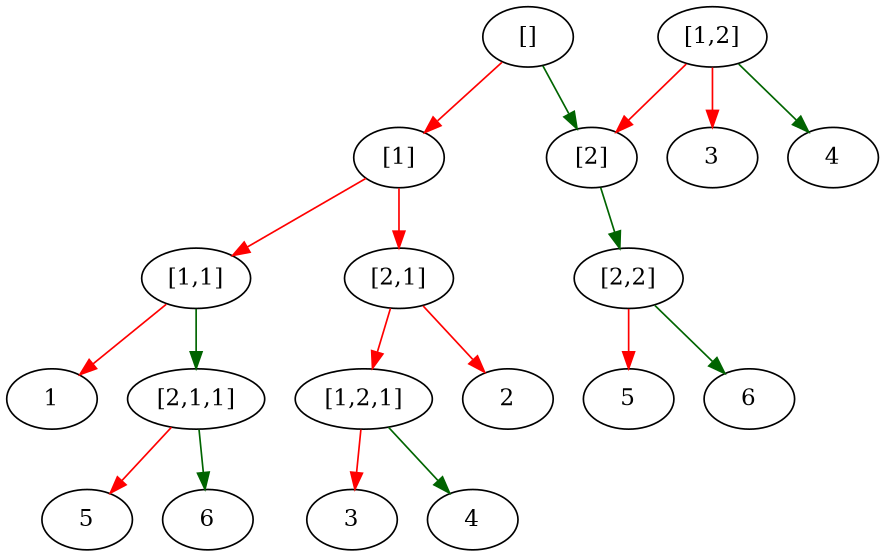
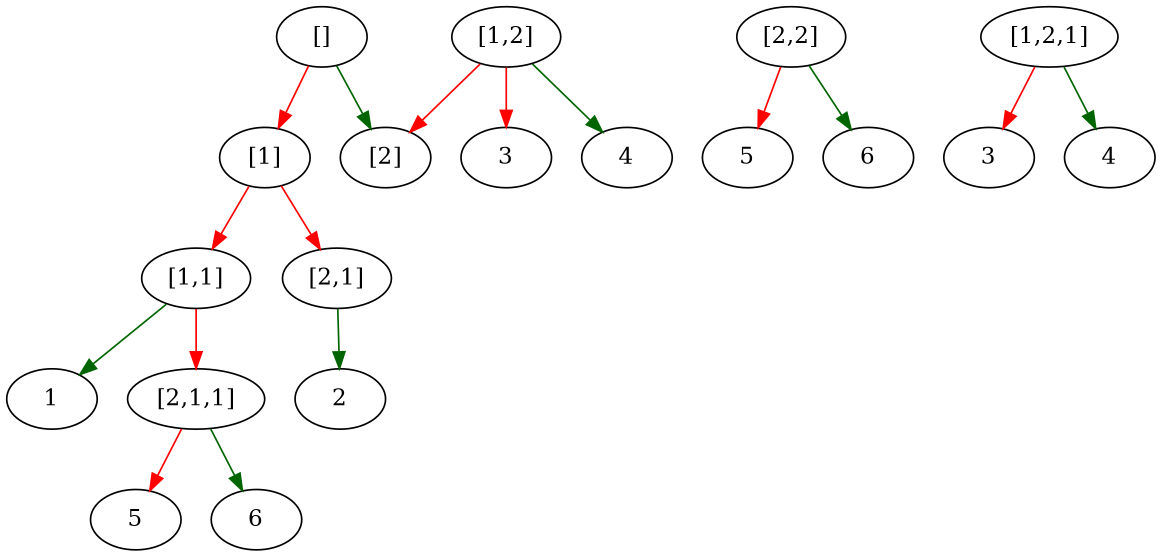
edge "[2]" -> "[2,2]": removed
edge "[1,1]" -> "[2,1,1]": color darkgreen -> red
edge "[2,1]" -> "[1,2,1]": removed
edge "[2,1]" -> "2": color red -> darkgreen
edge "[1,1]" -> "1": color red -> darkgreen
